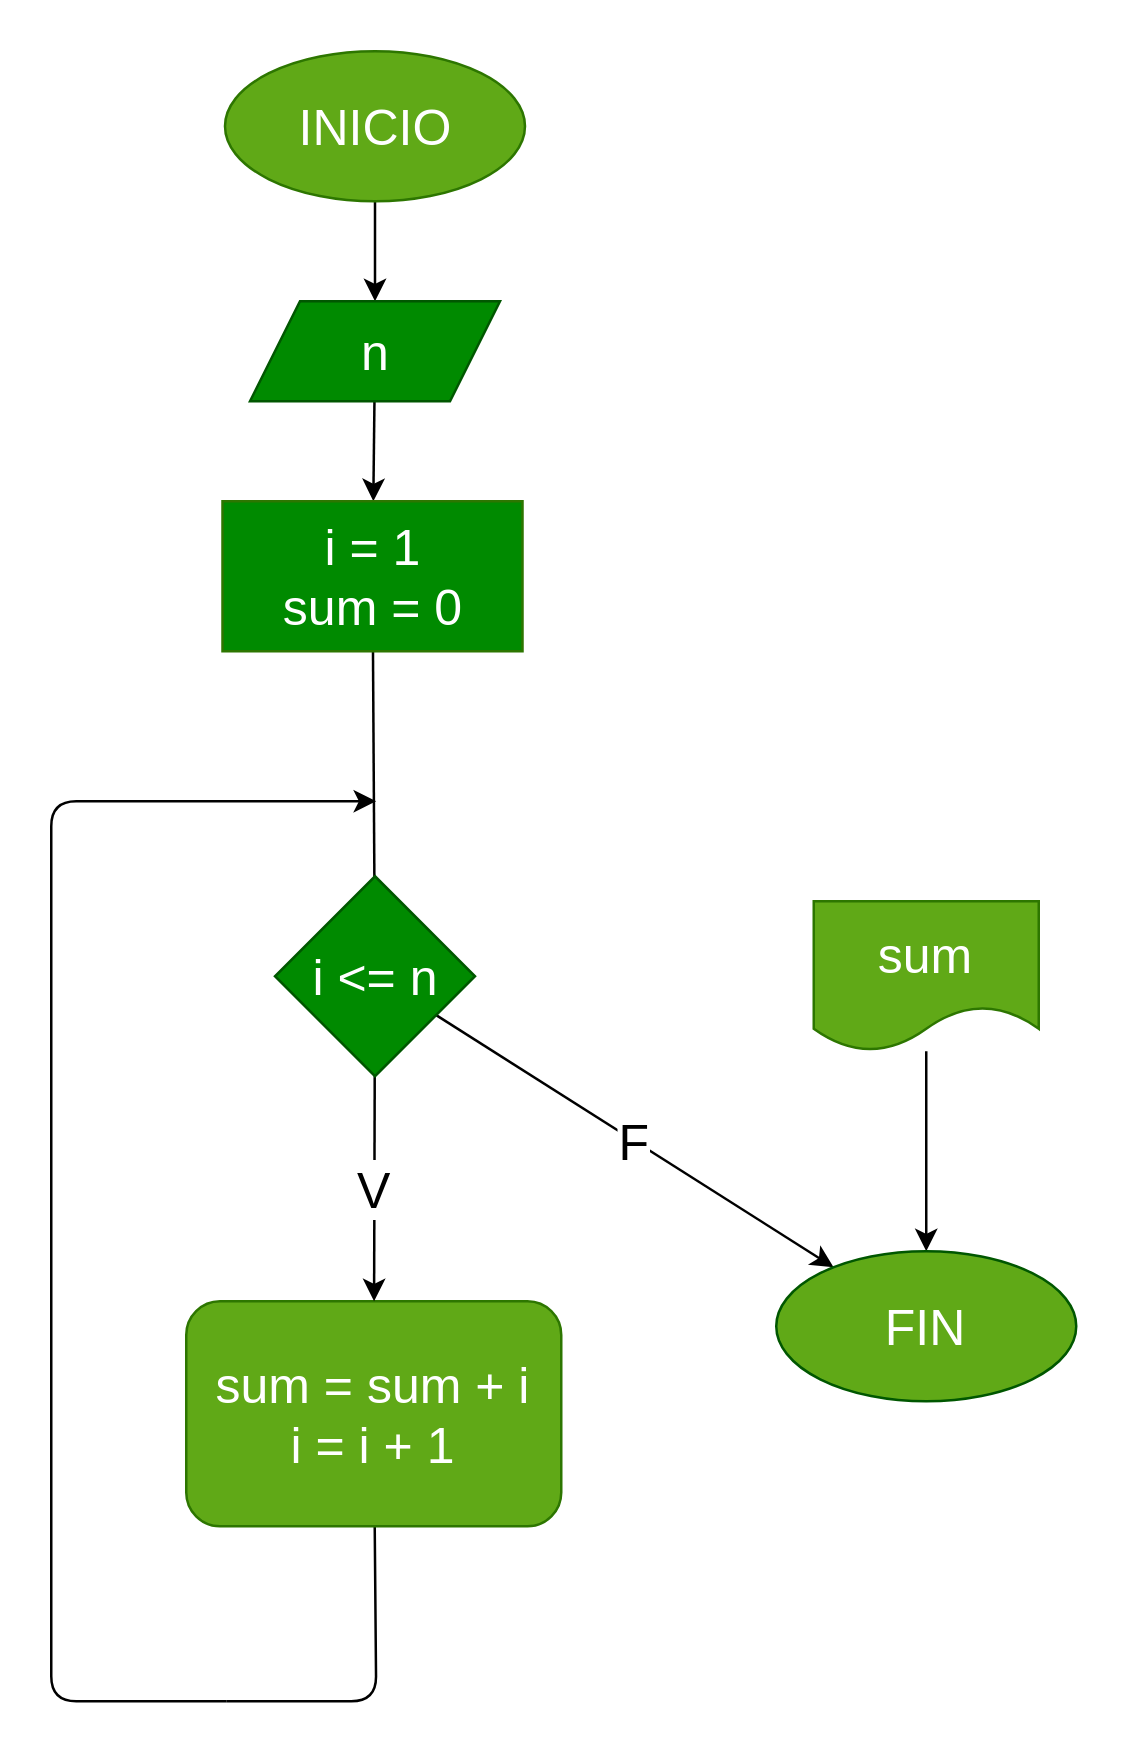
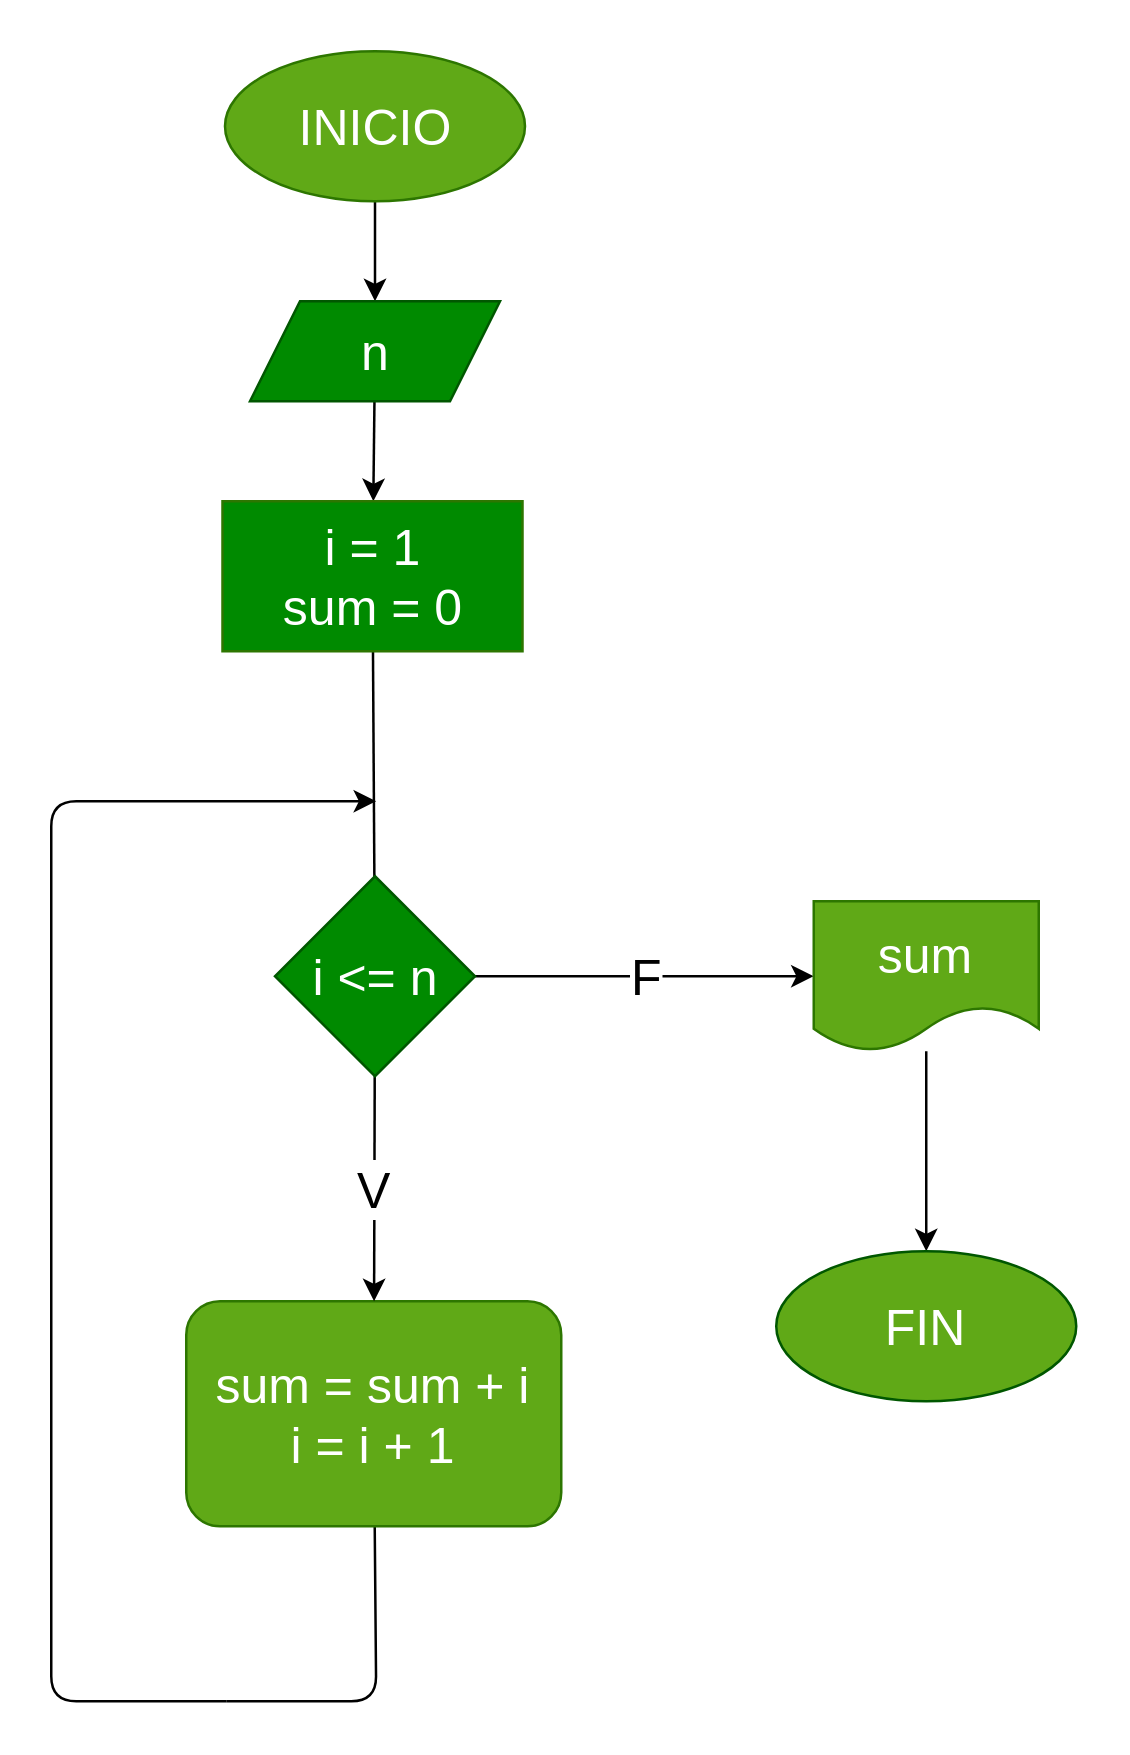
edge "i <= n" -> "FIN": now "i <= n" -> "sum"
